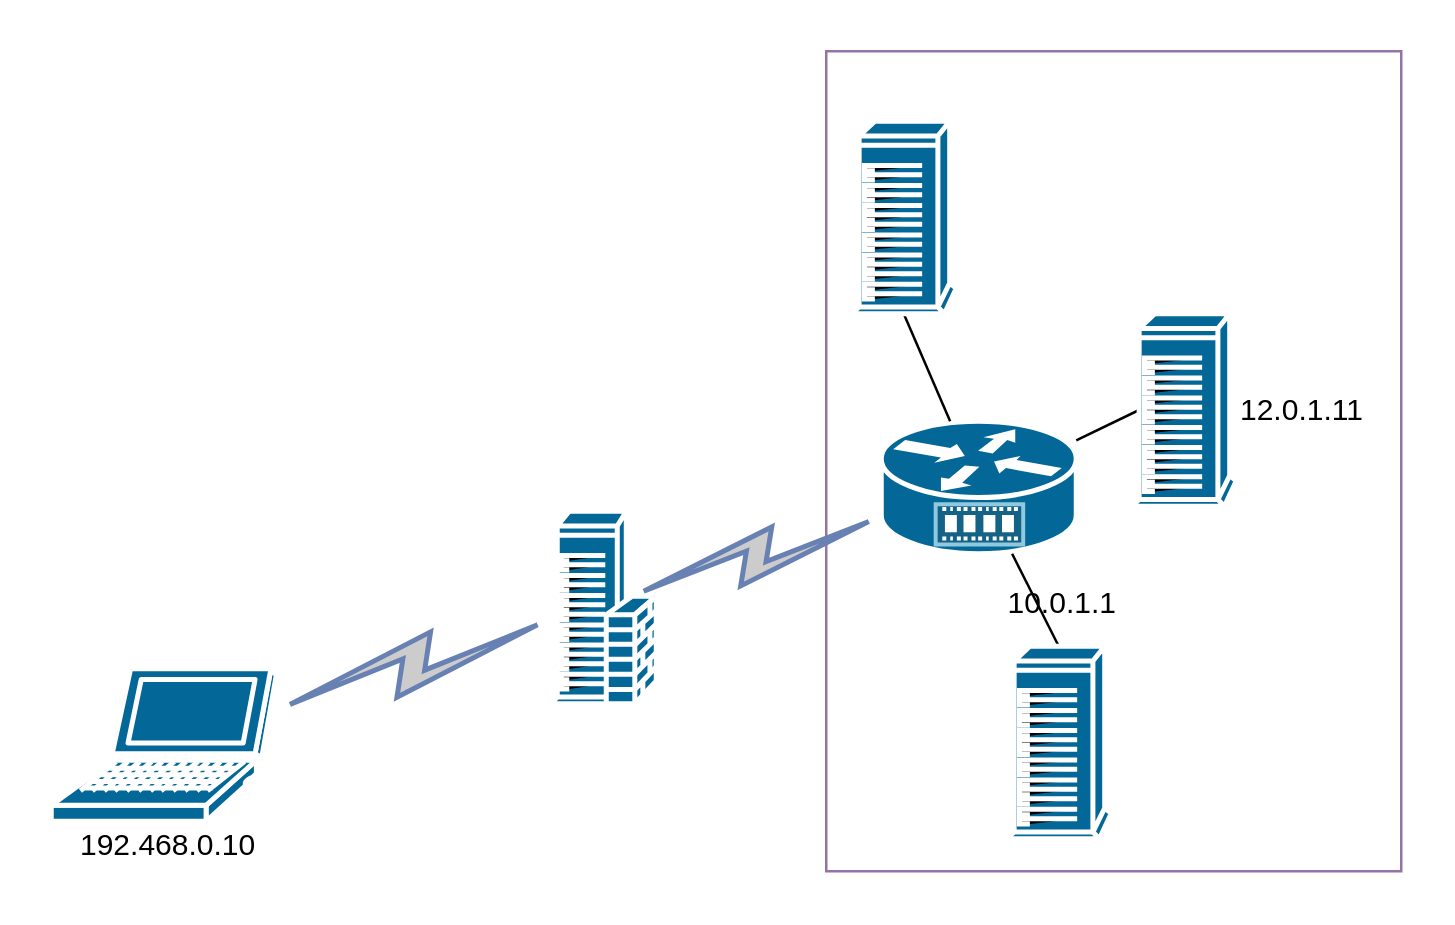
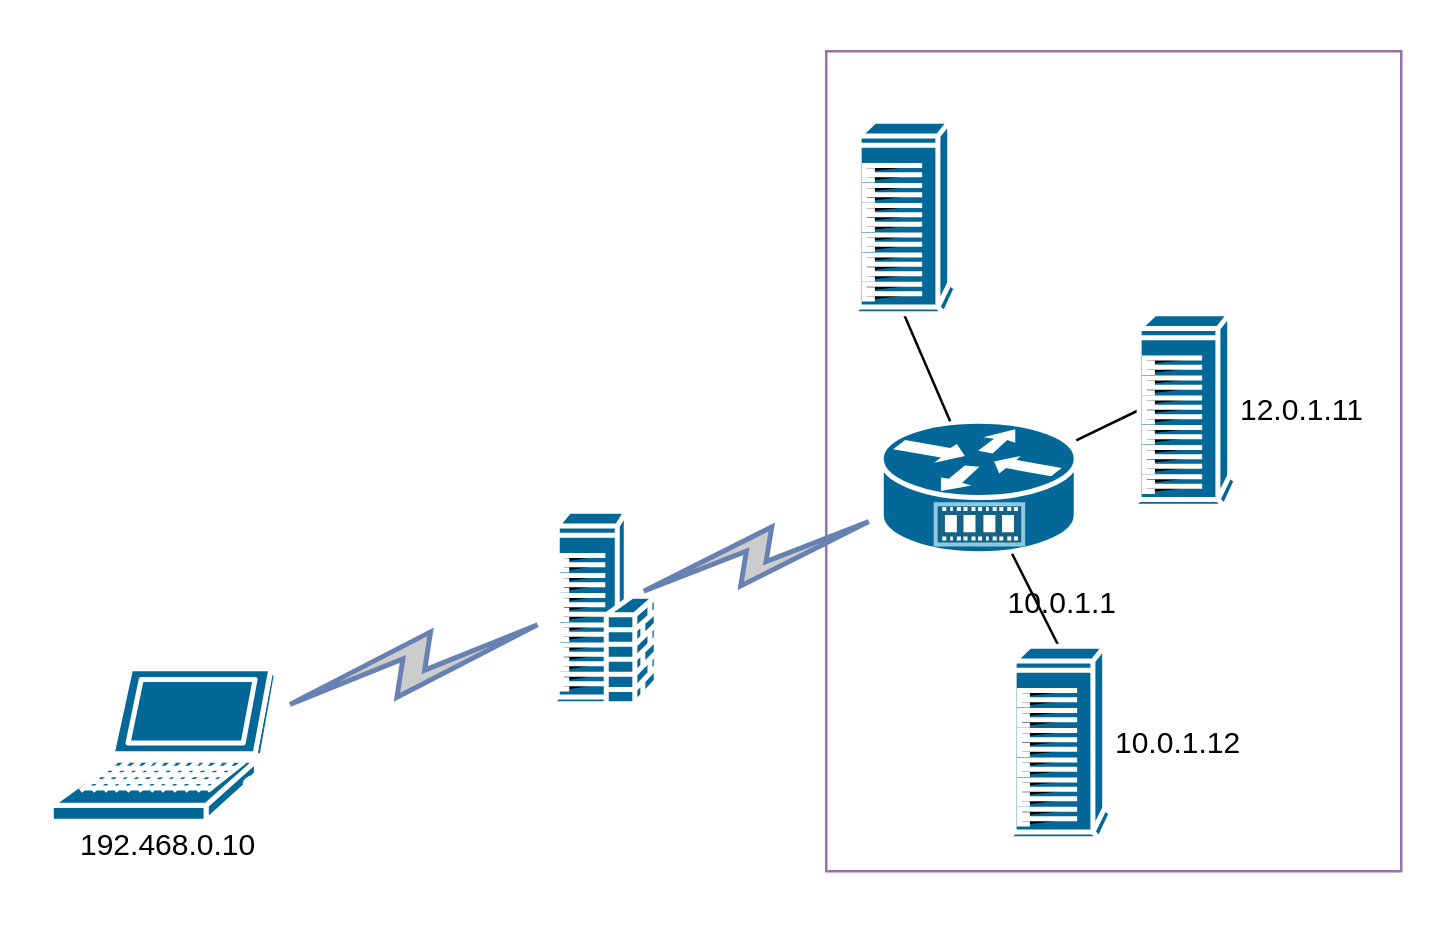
node "10.0.1.12": added
